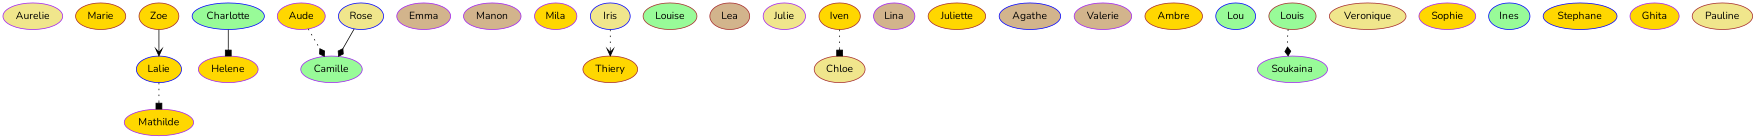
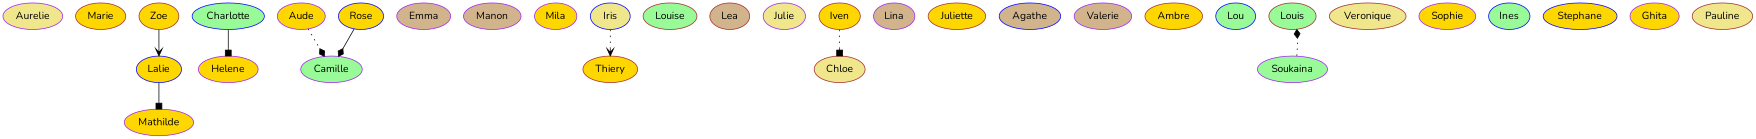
node "Rose": fillcolor khaki -> gold
edge "Louis" -> "Soukaina": reversed
edge "Lalie" -> "Mathilde": style dotted -> solid
